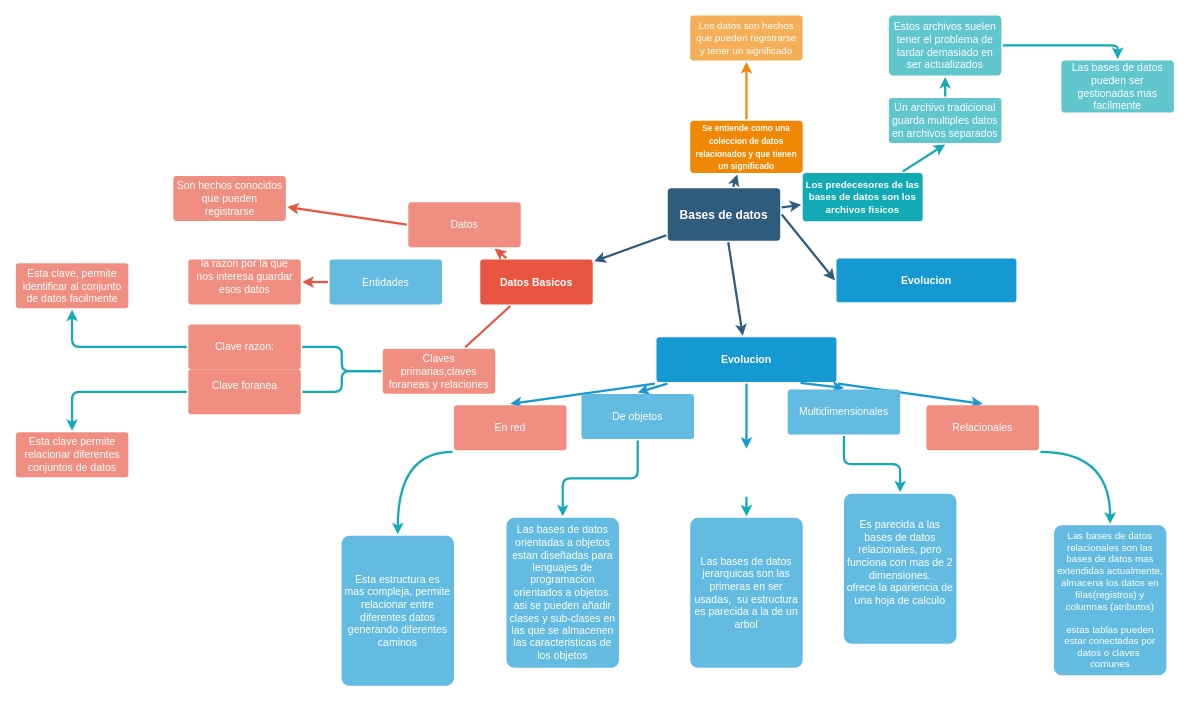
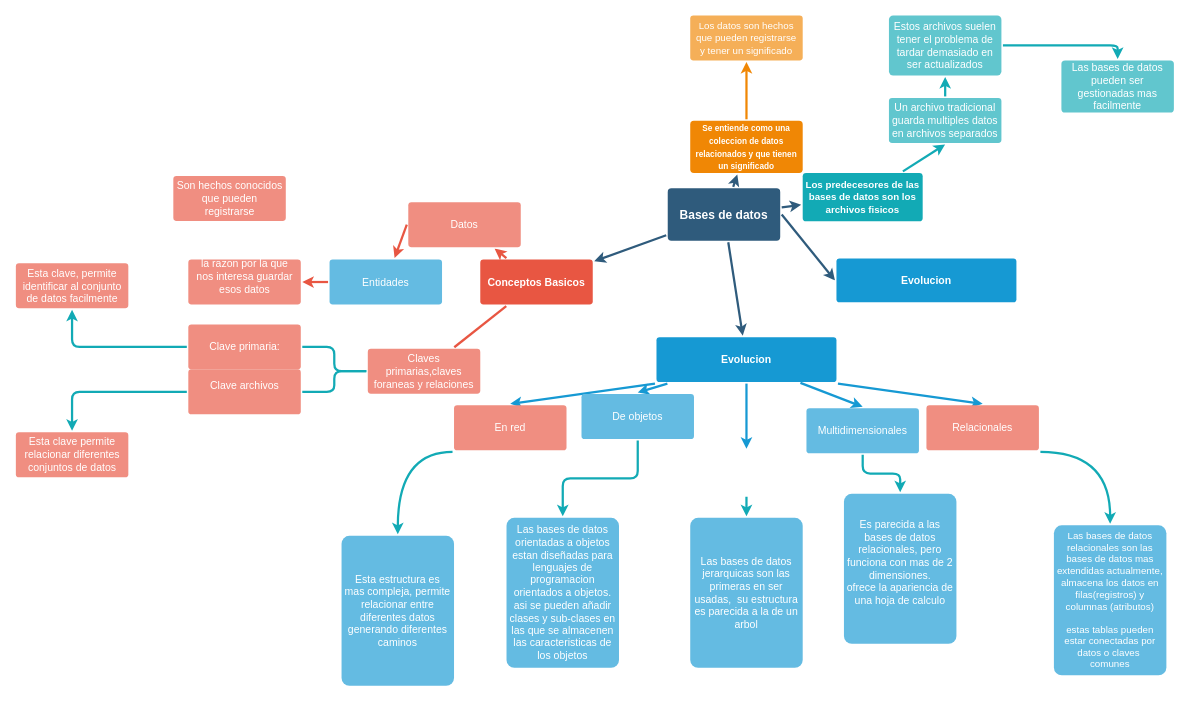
edge "Datos" -> "Son hechos conocidos que pueden registrarse": now "Datos" -> "Entidades"
node "Datos Basicos": label "Datos Basicos" -> "Conceptos Basicos"
node "Clave razon:": label "Clave razon:" -> "Clave primaria:"
node "Claves primarias,claves foraneas y relaciones": moved (439, 371) -> (424, 371)
node "Clave foranea": label "Clave foranea" -> "Clave archivos"
node "Multidimensionales": moved (844, 412) -> (863, 431)
